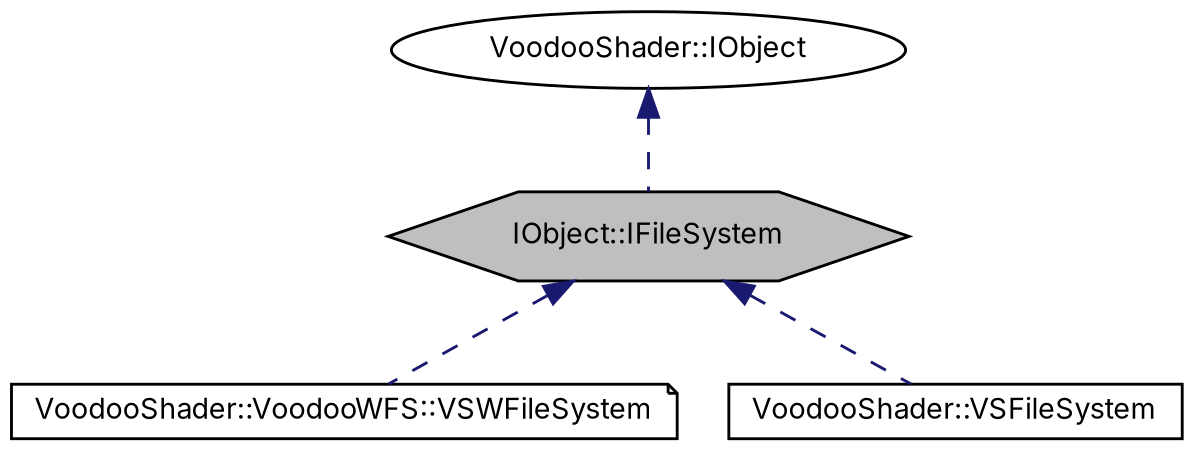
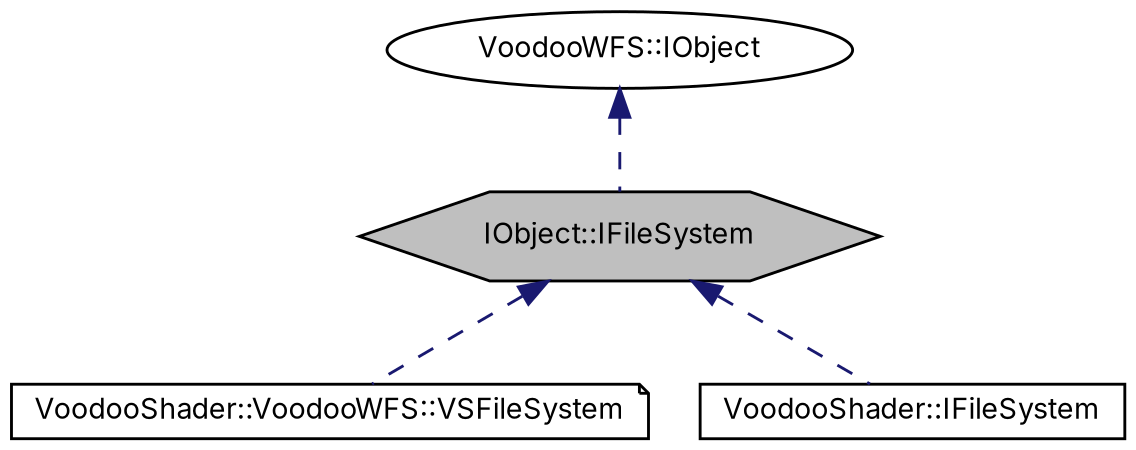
node "VoodooShader::IObject": label "VoodooShader::IObject" -> "VoodooWFS::IObject"
node "VoodooShader::VoodooWFS::VSWFileSystem": label "VoodooShader::VoodooWFS::VSWFileSystem" -> "VoodooShader::VoodooWFS::VSFileSystem"
node "VoodooShader::VSFileSystem": label "VoodooShader::VSFileSystem" -> "VoodooShader::IFileSystem"
